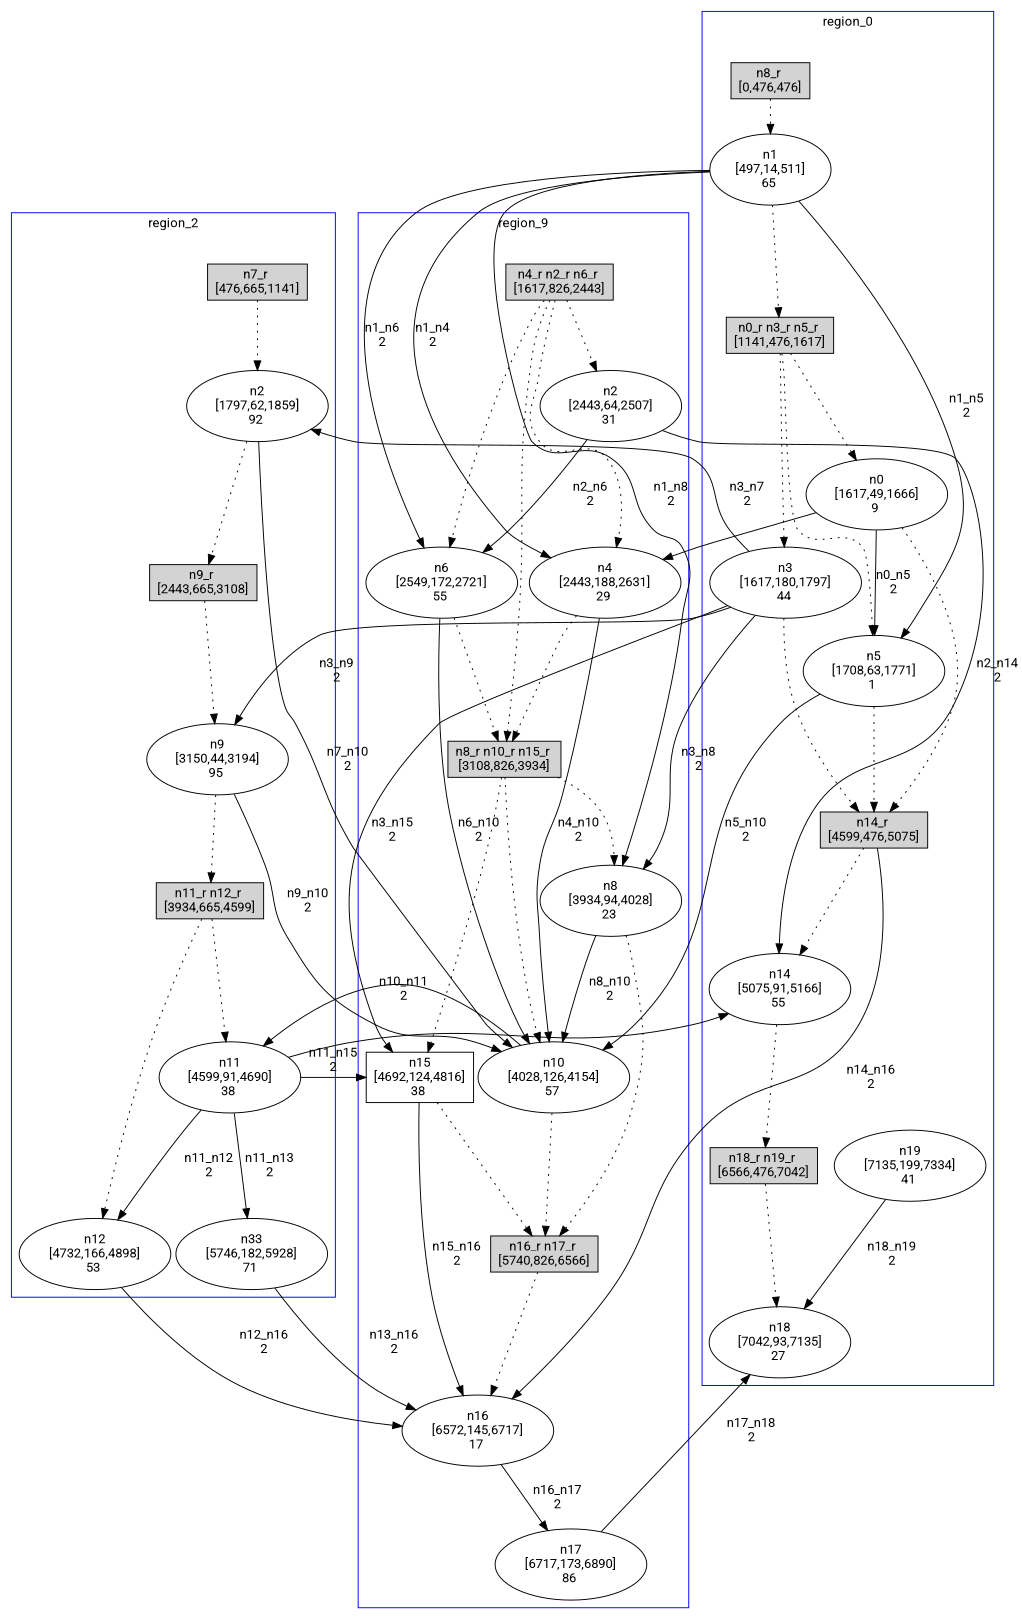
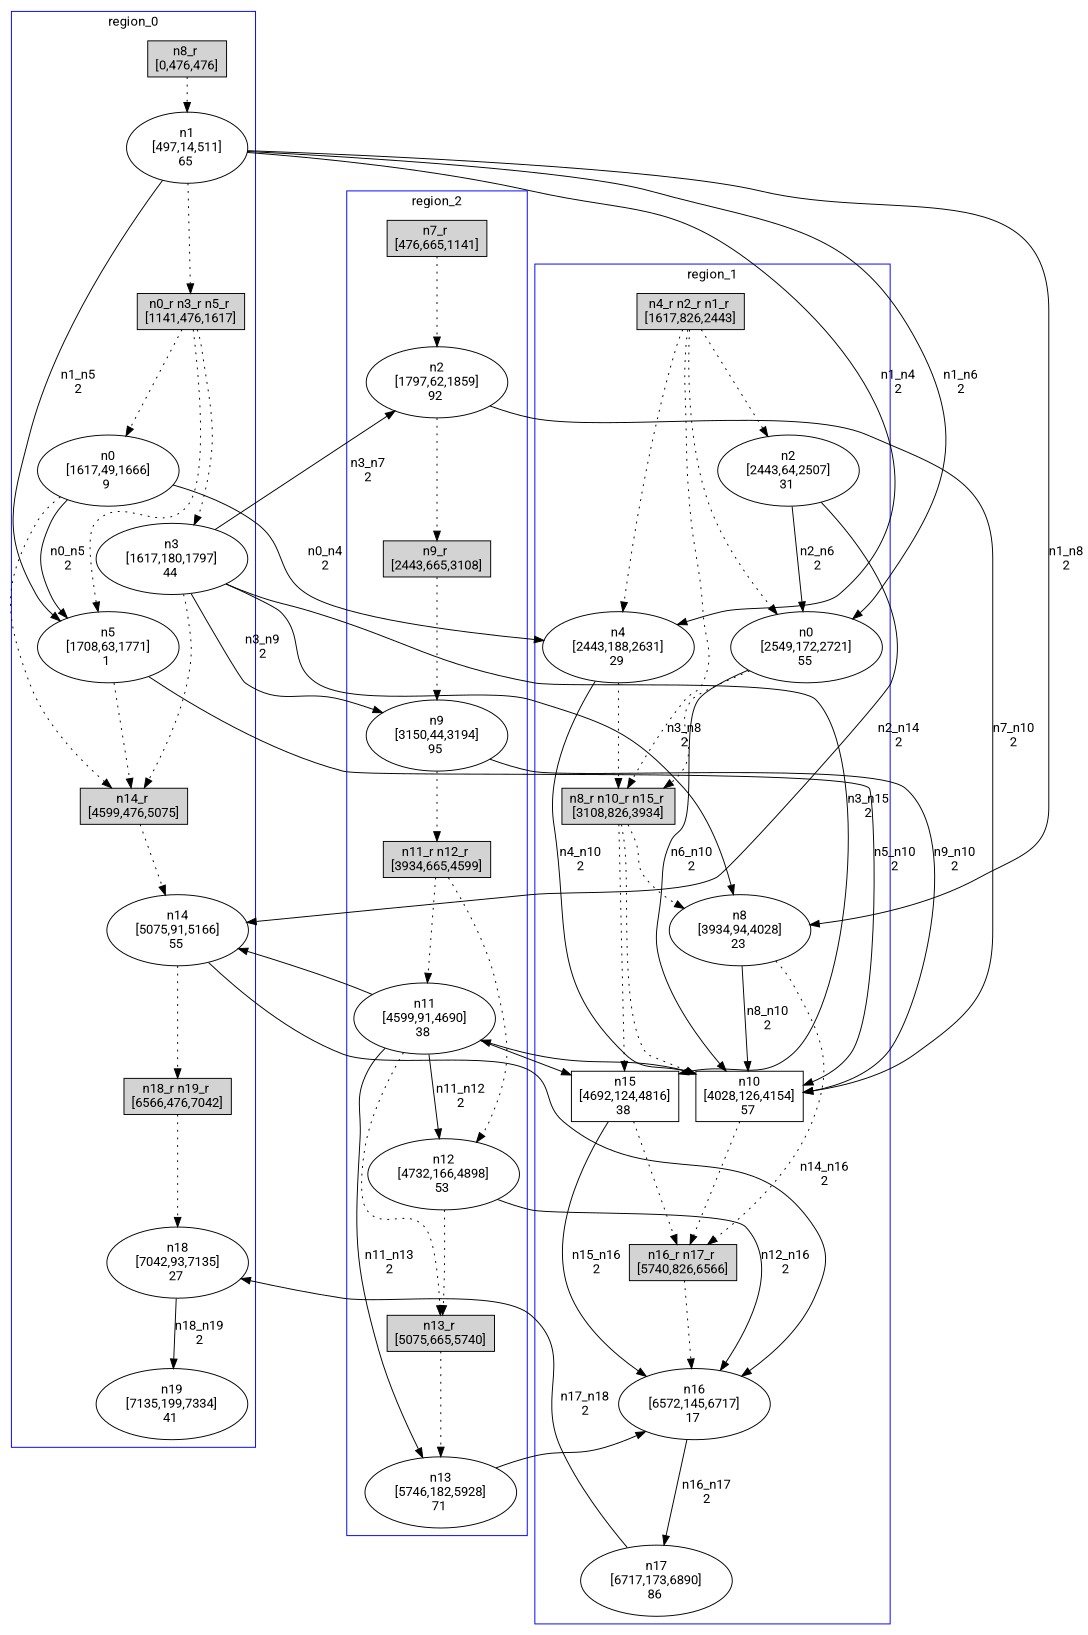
cluster "region_9": label "region_9" -> "region_1"
node "n4_r n2_r n6_r [1617,826,2443]": label "n4_r n2_r n6_r [1617,826,2443]" -> "n4_r n2_r n1_r [1617,826,2443]"
node "n6 [2549,172,2721] 55": label "n6 [2549,172,2721] 55" -> "n0 [2549,172,2721] 55"
node "n10 [4028,126,4154] 57": shape ellipse -> box
edge "n14_r [4599,476,5075]" -> "n16 [6572,145,6717] 17": now "n14 [5075,91,5166] 55" -> "n16 [6572,145,6717] 17"
edge "n19 [7135,199,7334] 41" -> "n18 [7042,93,7135] 27": reversed
node "n33 [5746,182,5928] 71": label "n33 [5746,182,5928] 71" -> "n13 [5746,182,5928] 71"
node "n13_r [5075,665,5740]": added
